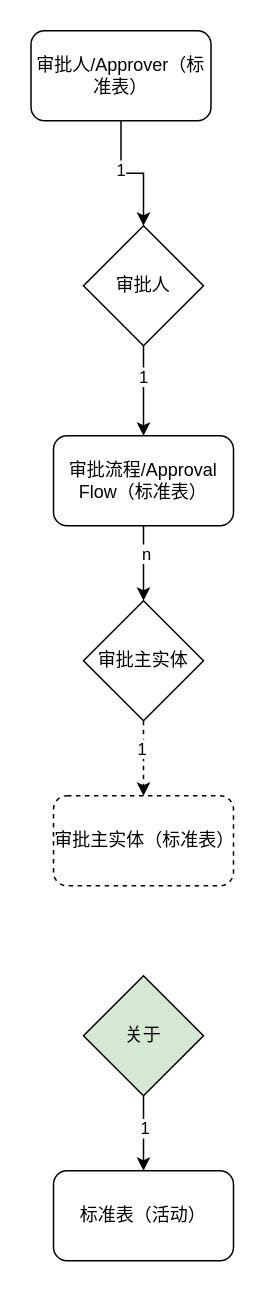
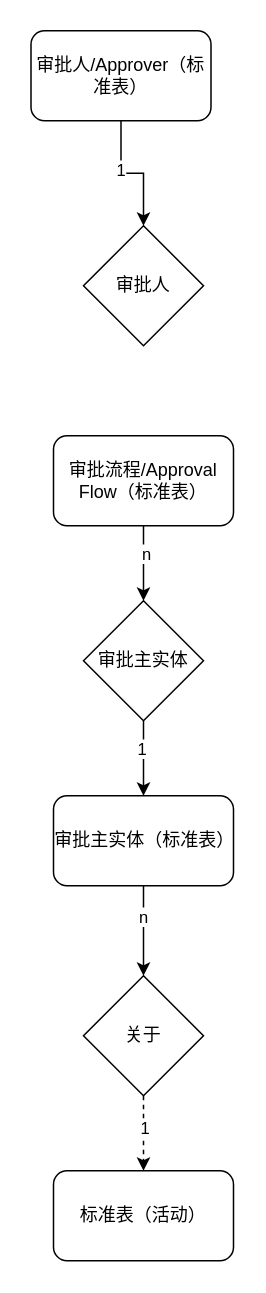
edge "审批人" -> "审批流程/Approval Flow（标准表）": removed, label "1"
edge "审批主实体" -> "审批主实体（标准表）": style dashed -> solid
node "审批主实体（标准表）": style dashed -> solid
edge "审批主实体（标准表）" -> "关于": added, label "n"
node "关于": fillcolor #d5e8d4 -> #ffffff
edge "关于" -> "标准表（活动）": style solid -> dashed
